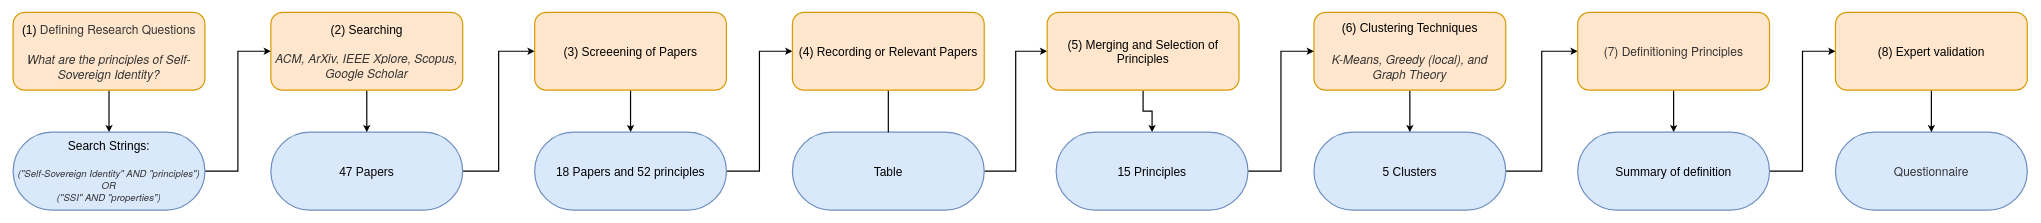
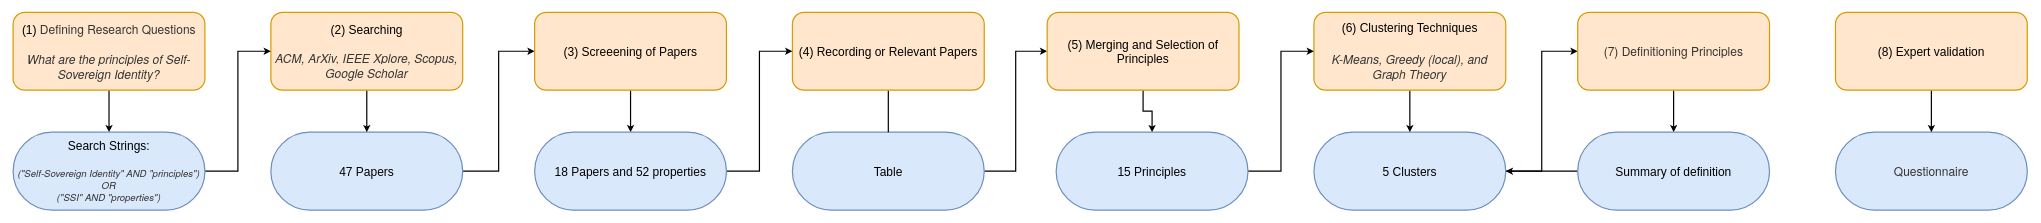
edge "Summary of definition" -> "(8) Expert validation": now "Summary of definition" -> "5 Clusters"
node "18 Papers and 52 principles": label "18 Papers and 52 principles" -> "18 Papers and 52 properties"
